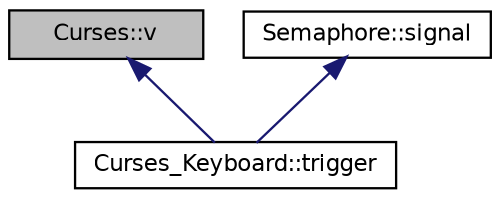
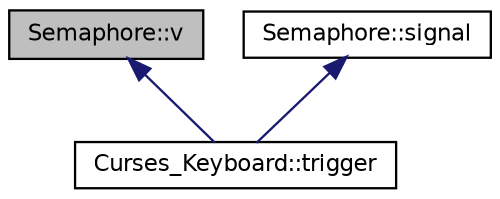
node "Curses::v": label "Curses::v" -> "Semaphore::v"
